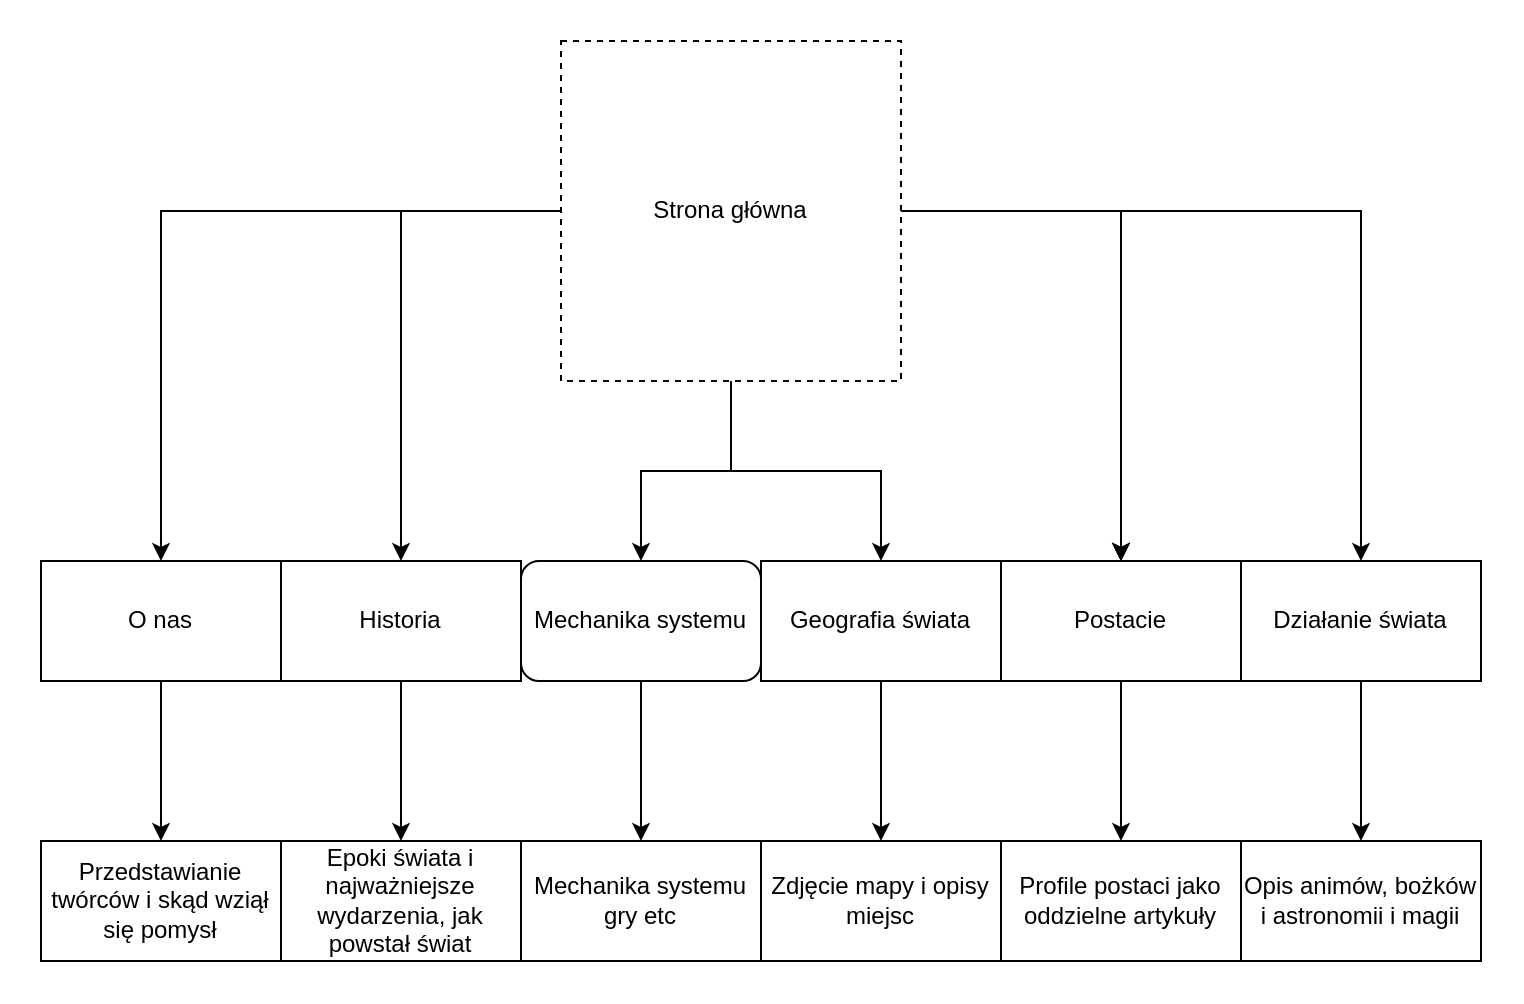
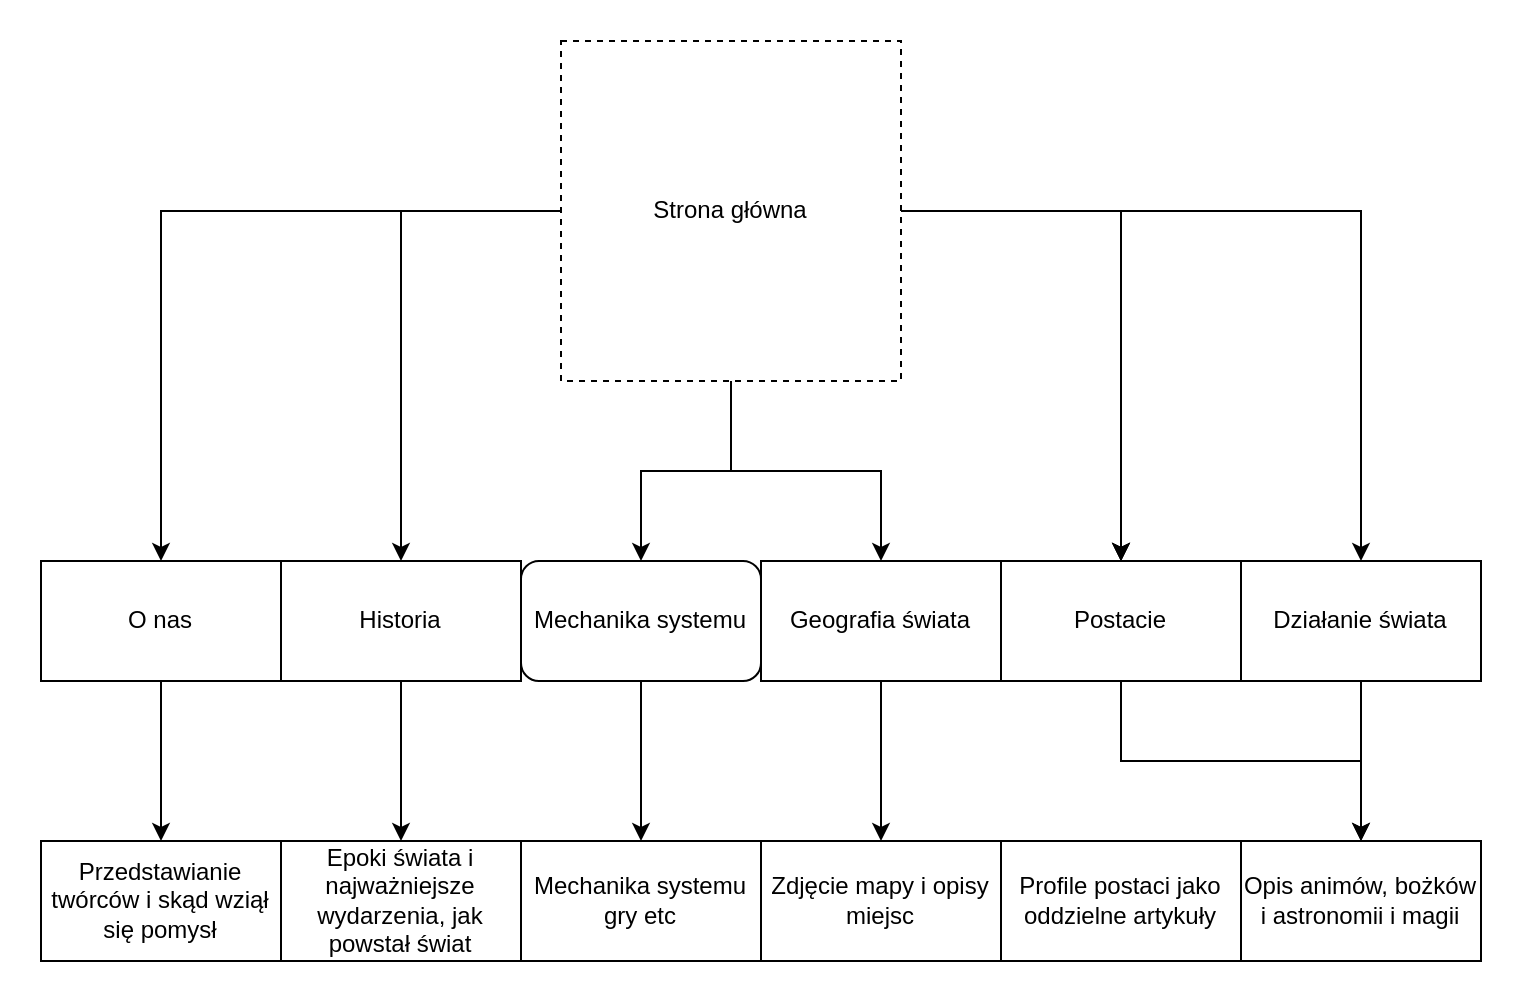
edge "Postacie" -> "Profile postaci jako oddzielne artykuły": now "Postacie" -> "Opis animów, bożków i astronomii i magii"
